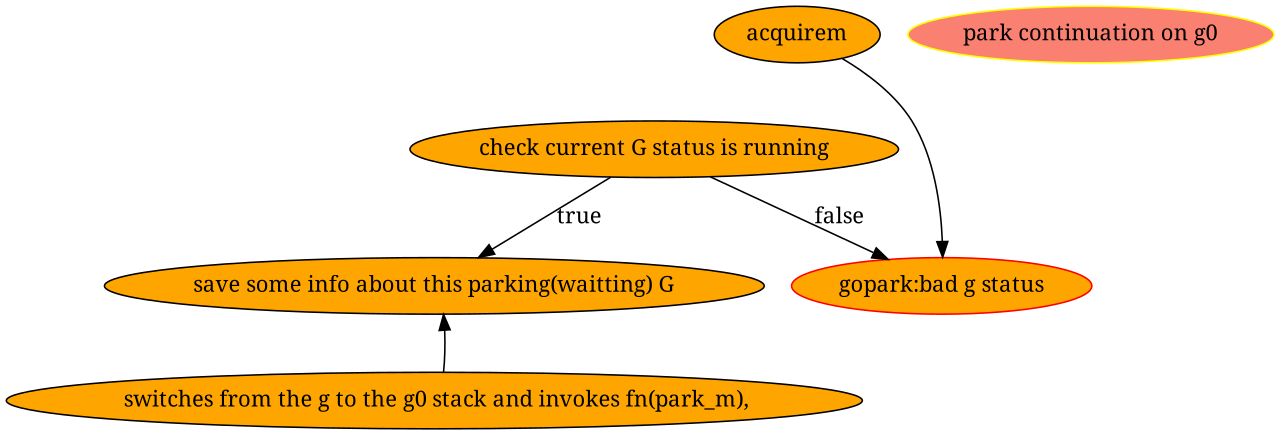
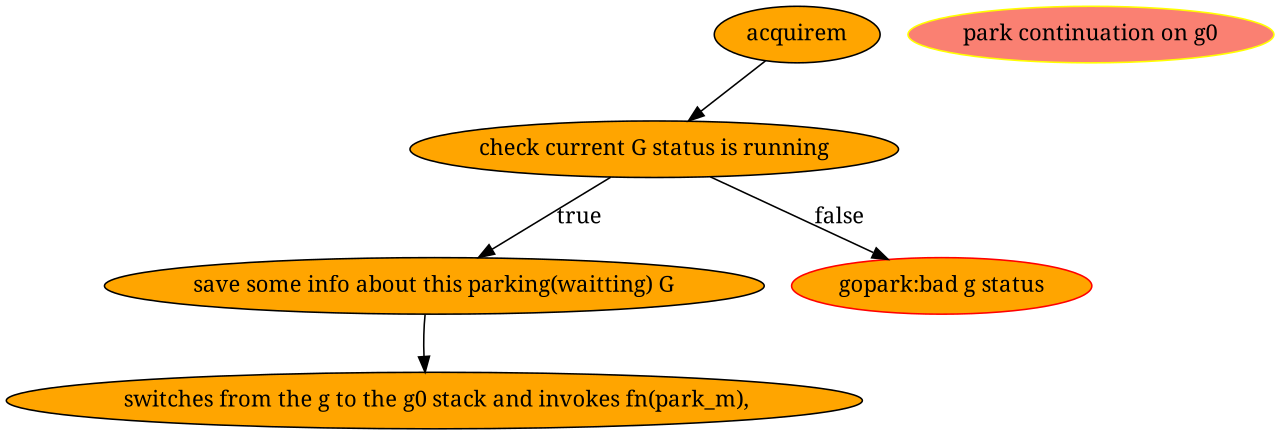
edge "acquirem" -> "gopark:bad g status": now "acquirem" -> "check current G status is running"
edge "switches from the g to the g0 stack and invokes fn(park_m)," -> "save some info about this parking(waitting) G": reversed
